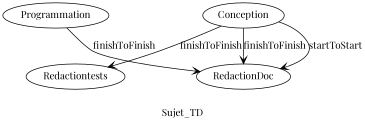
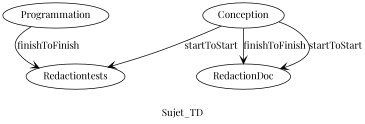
edge "Conception" -> "Redactiontests": label "finishToFinish" -> "startToStart"
edge "Programmation" -> "RedactionDoc": now "Programmation" -> "Redactiontests"
